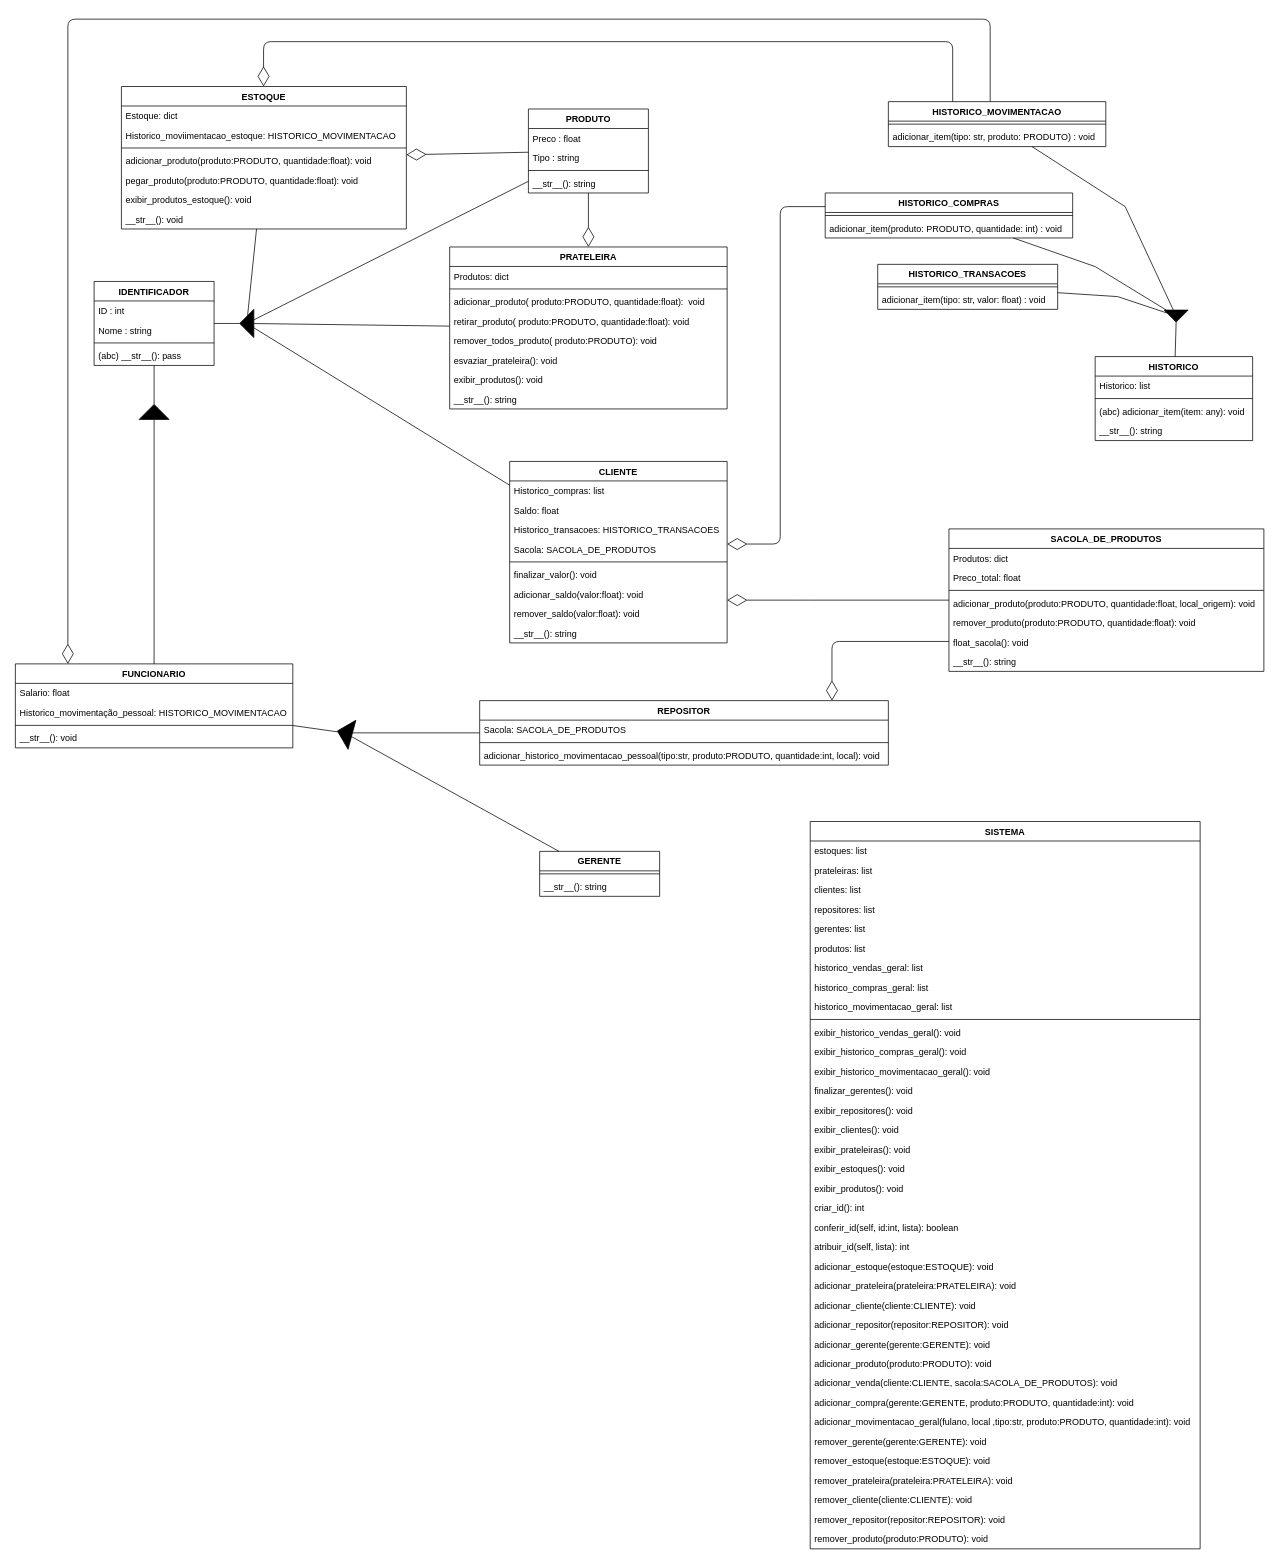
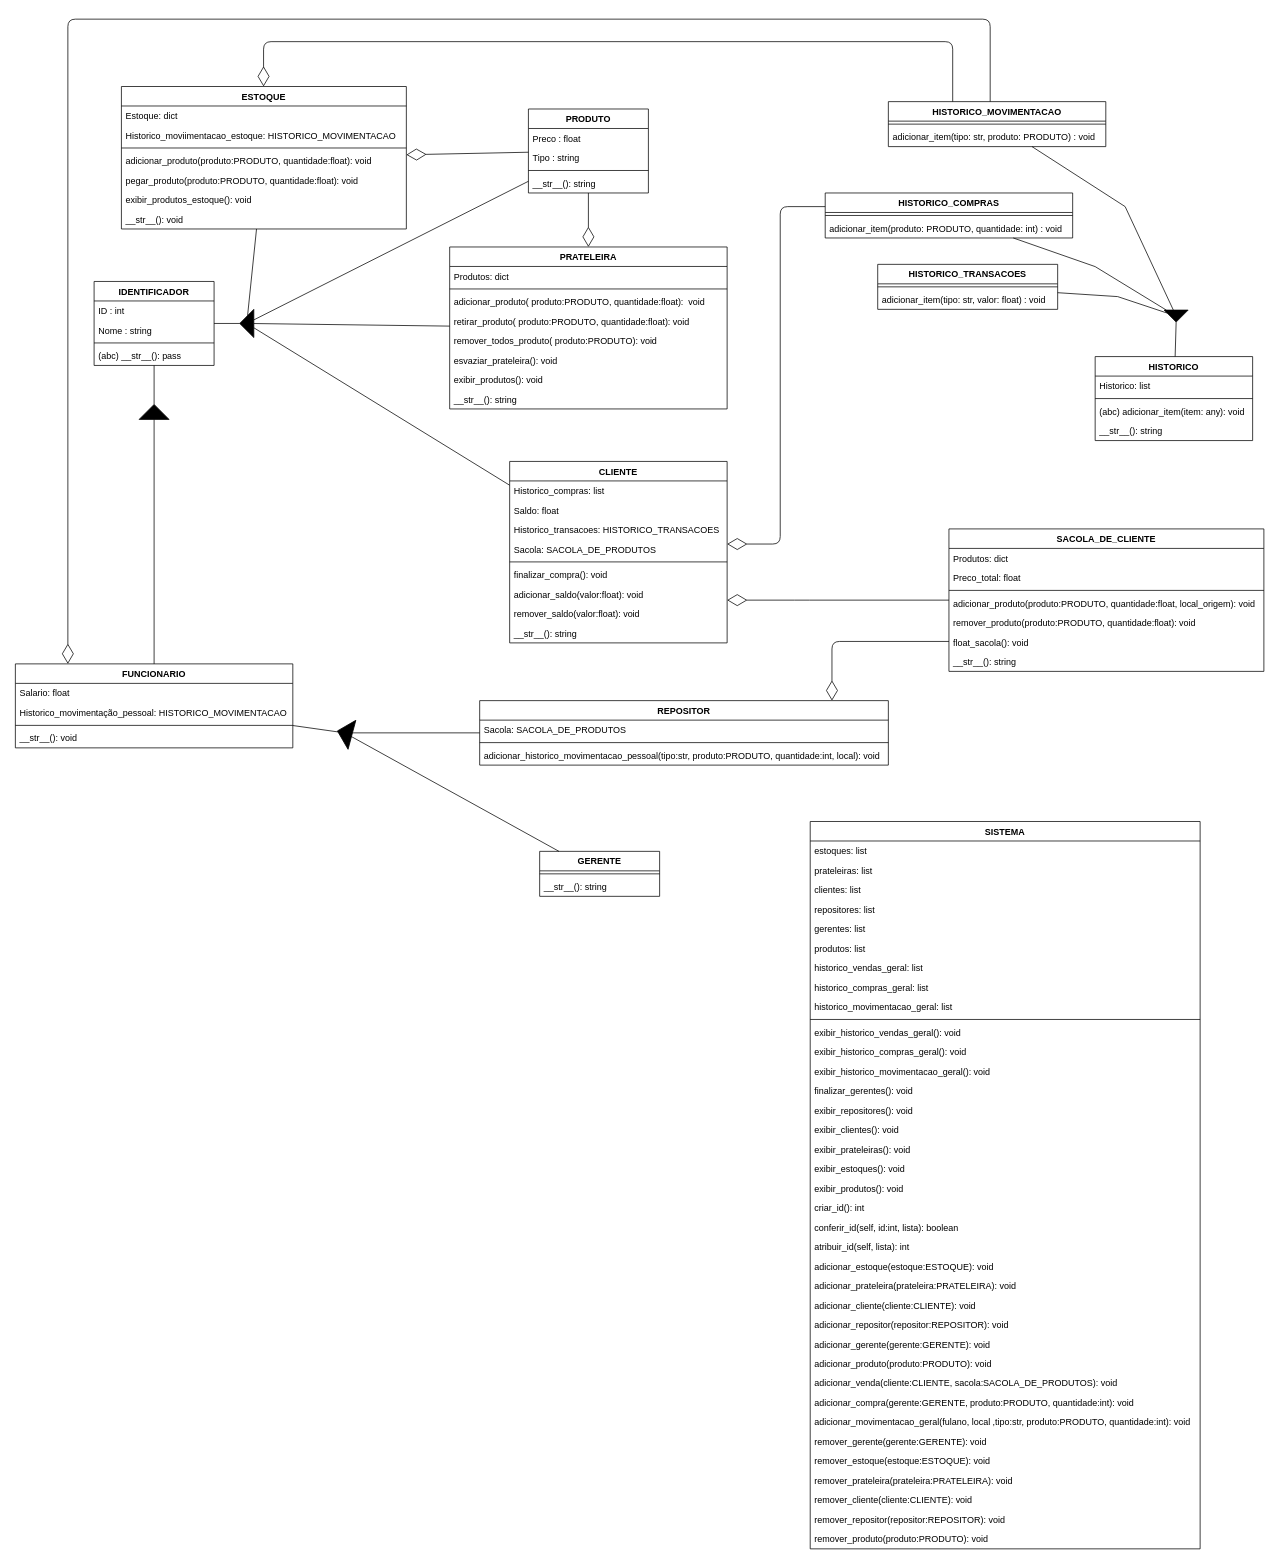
node "SACOLA_DE_PRODUTOS": label "SACOLA_DE_PRODUTOS" -> "SACOLA_DE_CLIENTE"
node "finalizar_valor(): void": label "finalizar_valor(): void" -> "finalizar_compra(): void"
